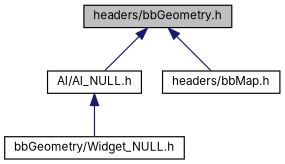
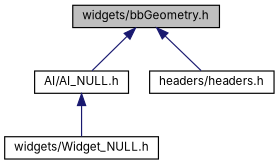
node "headers/bbGeometry.h": label "headers/bbGeometry.h" -> "widgets/bbGeometry.h"
node "headers/bbMap.h": label "headers/bbMap.h" -> "headers/headers.h"
node "bbGeometry/Widget_NULL.h": label "bbGeometry/Widget_NULL.h" -> "widgets/Widget_NULL.h"
